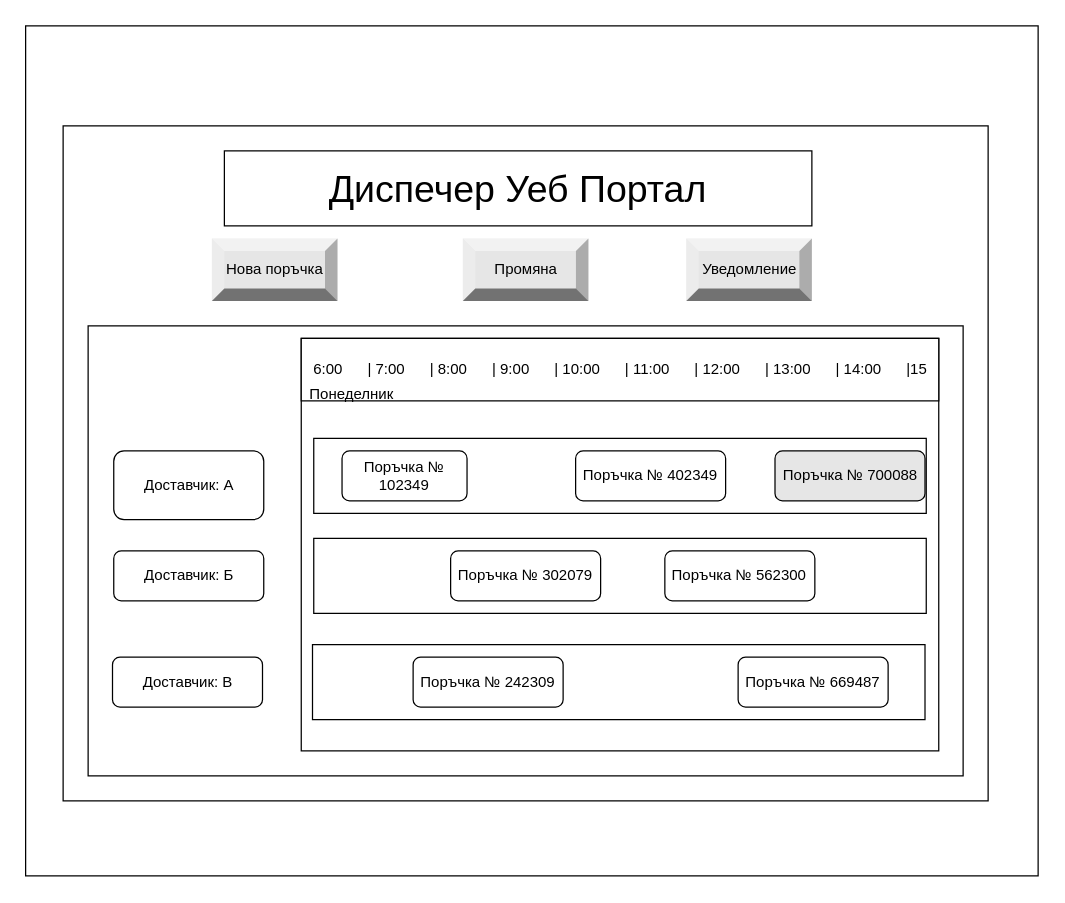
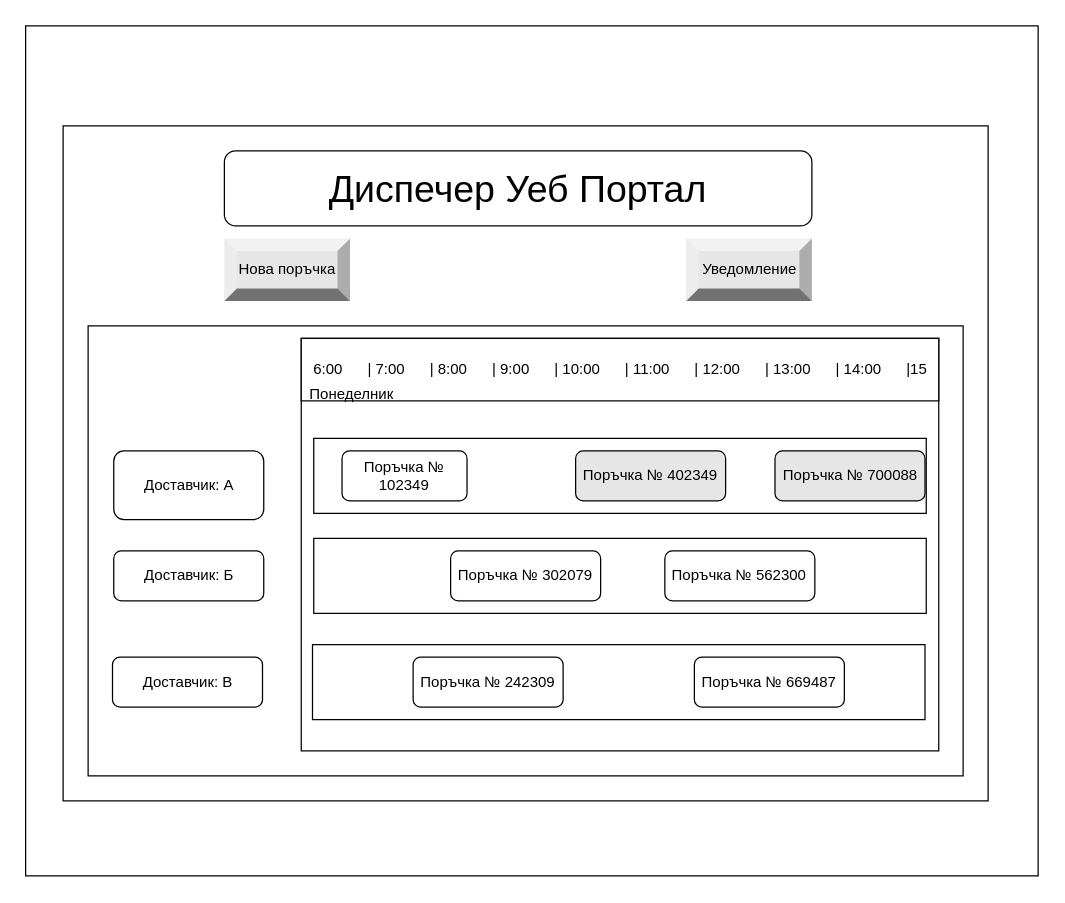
node "Диспечер Уеб Портал": shape rectangle -> rounded rectangle
node "Нова поръчка": moved (275, 269) -> (287, 269)
node "Промяна": removed
node "Поръчка № 402349": fillcolor #ffffff -> #e6e6e6
node "Поръчка № 669487": moved (813, 682) -> (769, 682)
